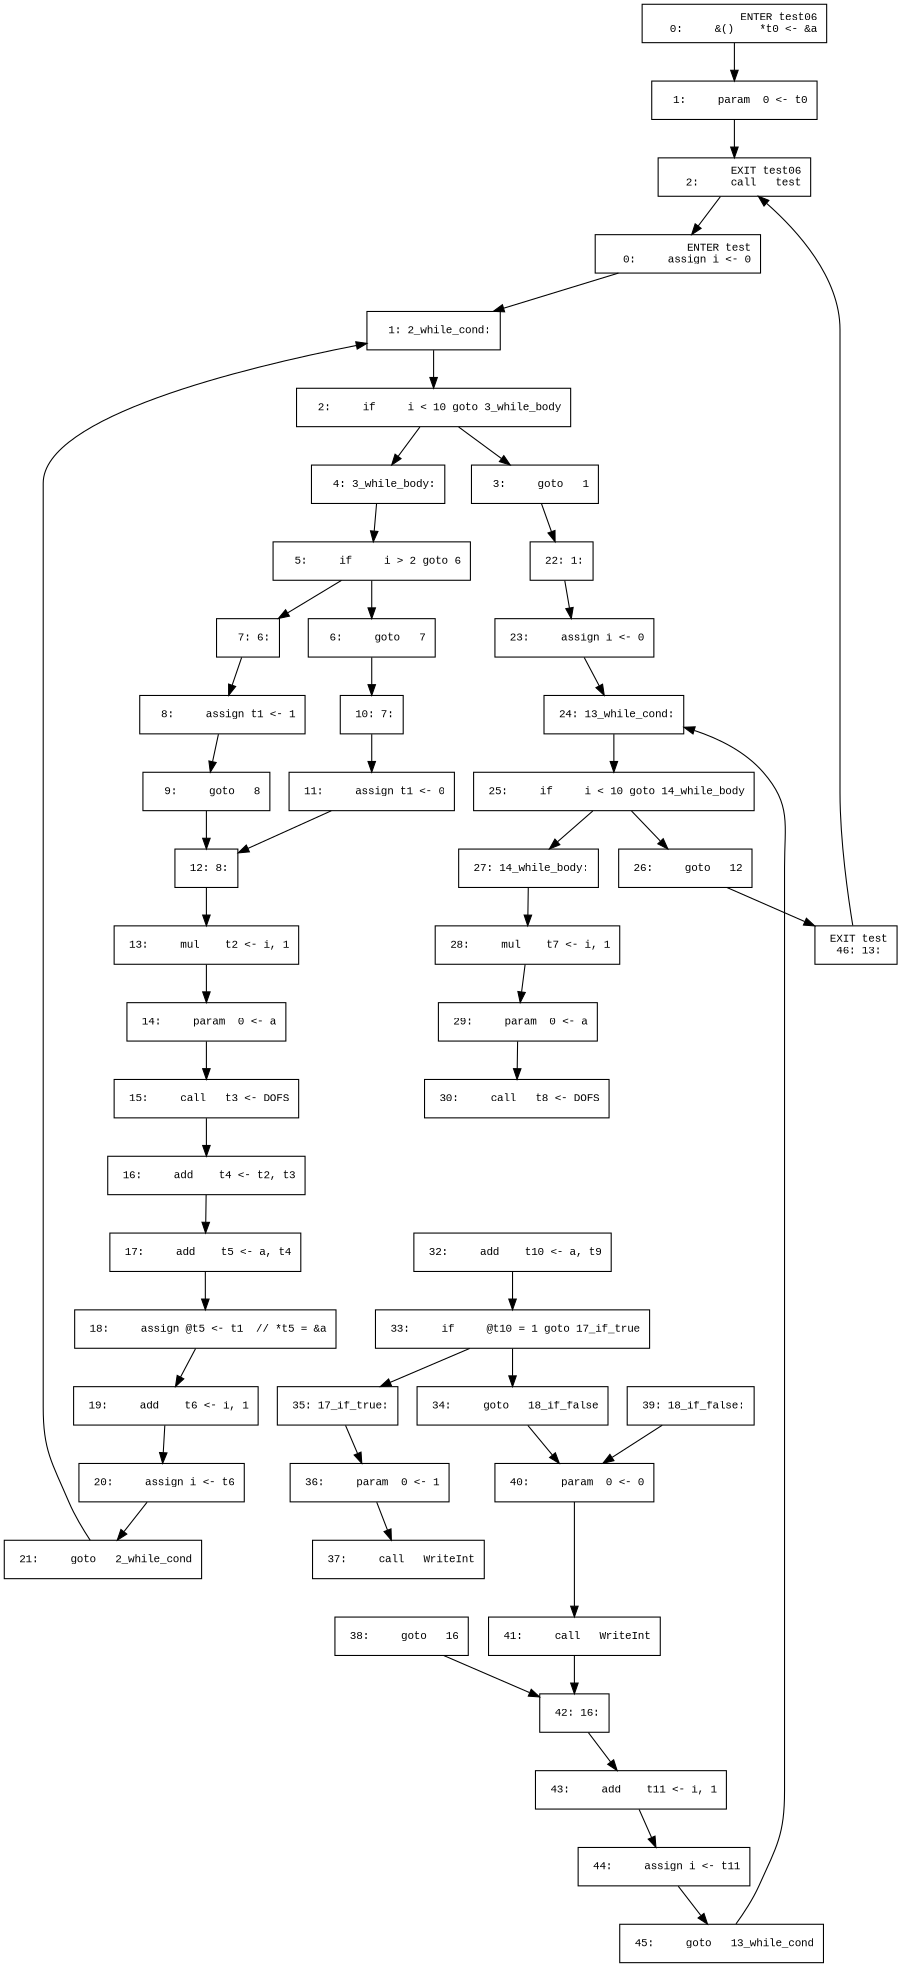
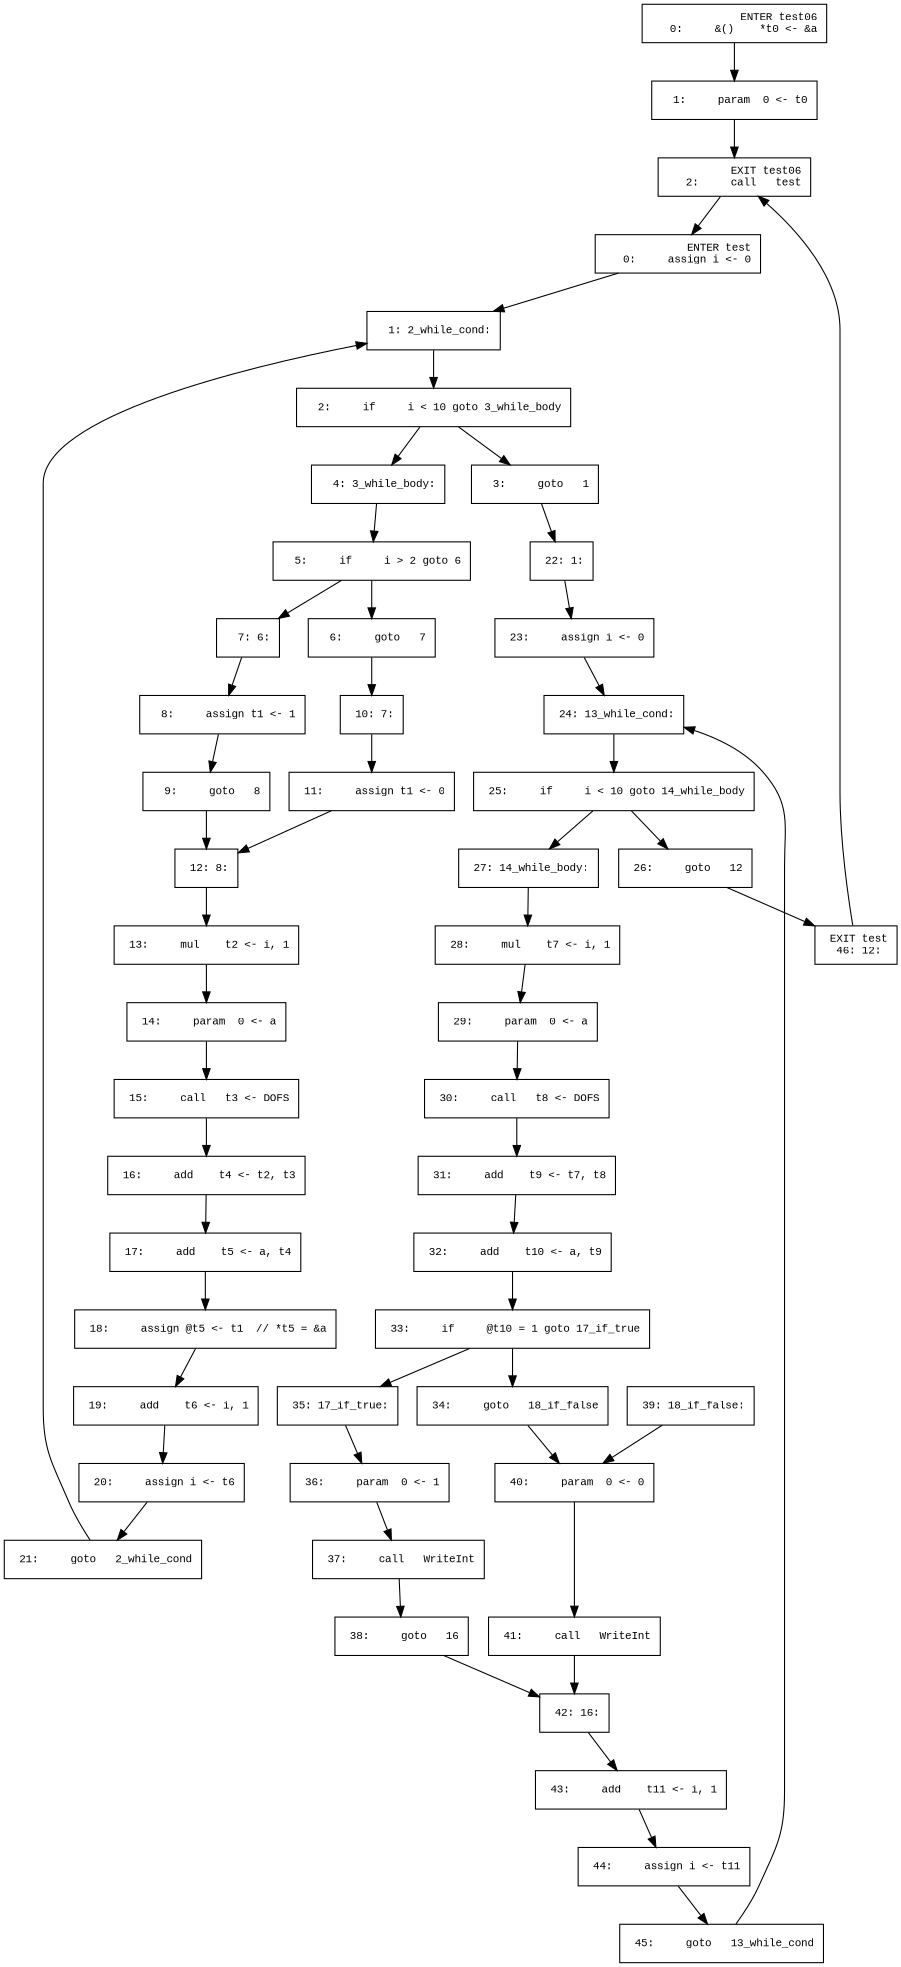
node "EXIT test 46: 13:": label "EXIT test 46: 13:" -> "EXIT test 46: 12:"
node "31:     add    t9 <- t7, t8": added
edge "37:     call   WriteInt" -> "38:     goto   16": added
